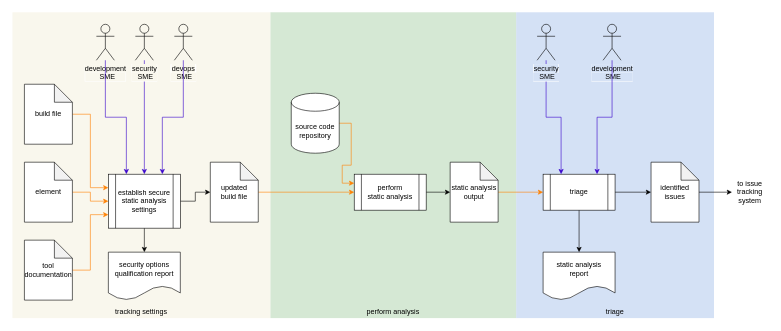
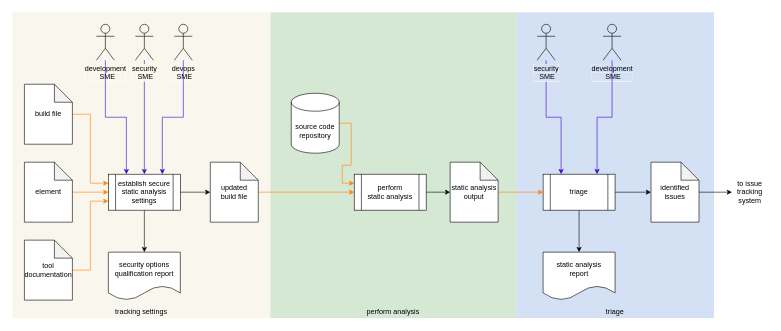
node "establish secure static analysis settings": size 72x54 -> 72x36
